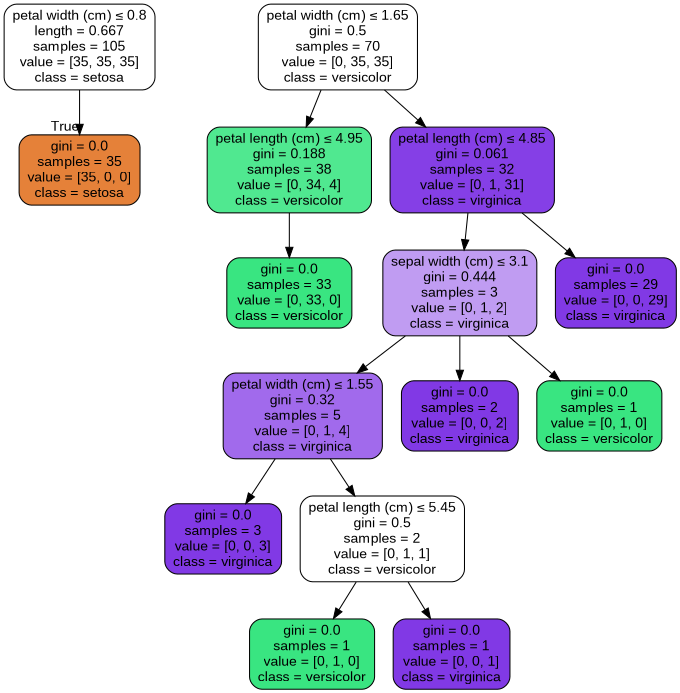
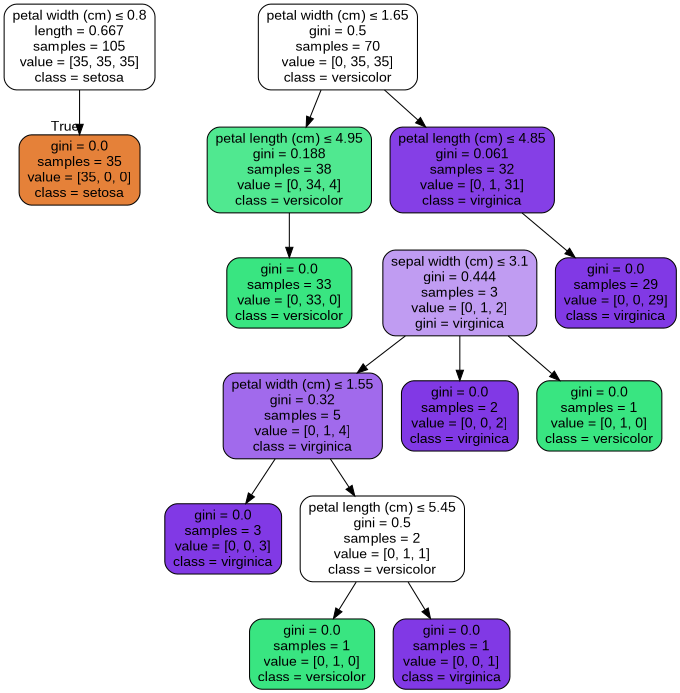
edge "petal length (cm) ≤ 4.85" -> "sepal width (cm) ≤ 3.1": removed
node "sepal width (cm) ≤ 3.1": text "class = virginica" -> "gini = virginica"
